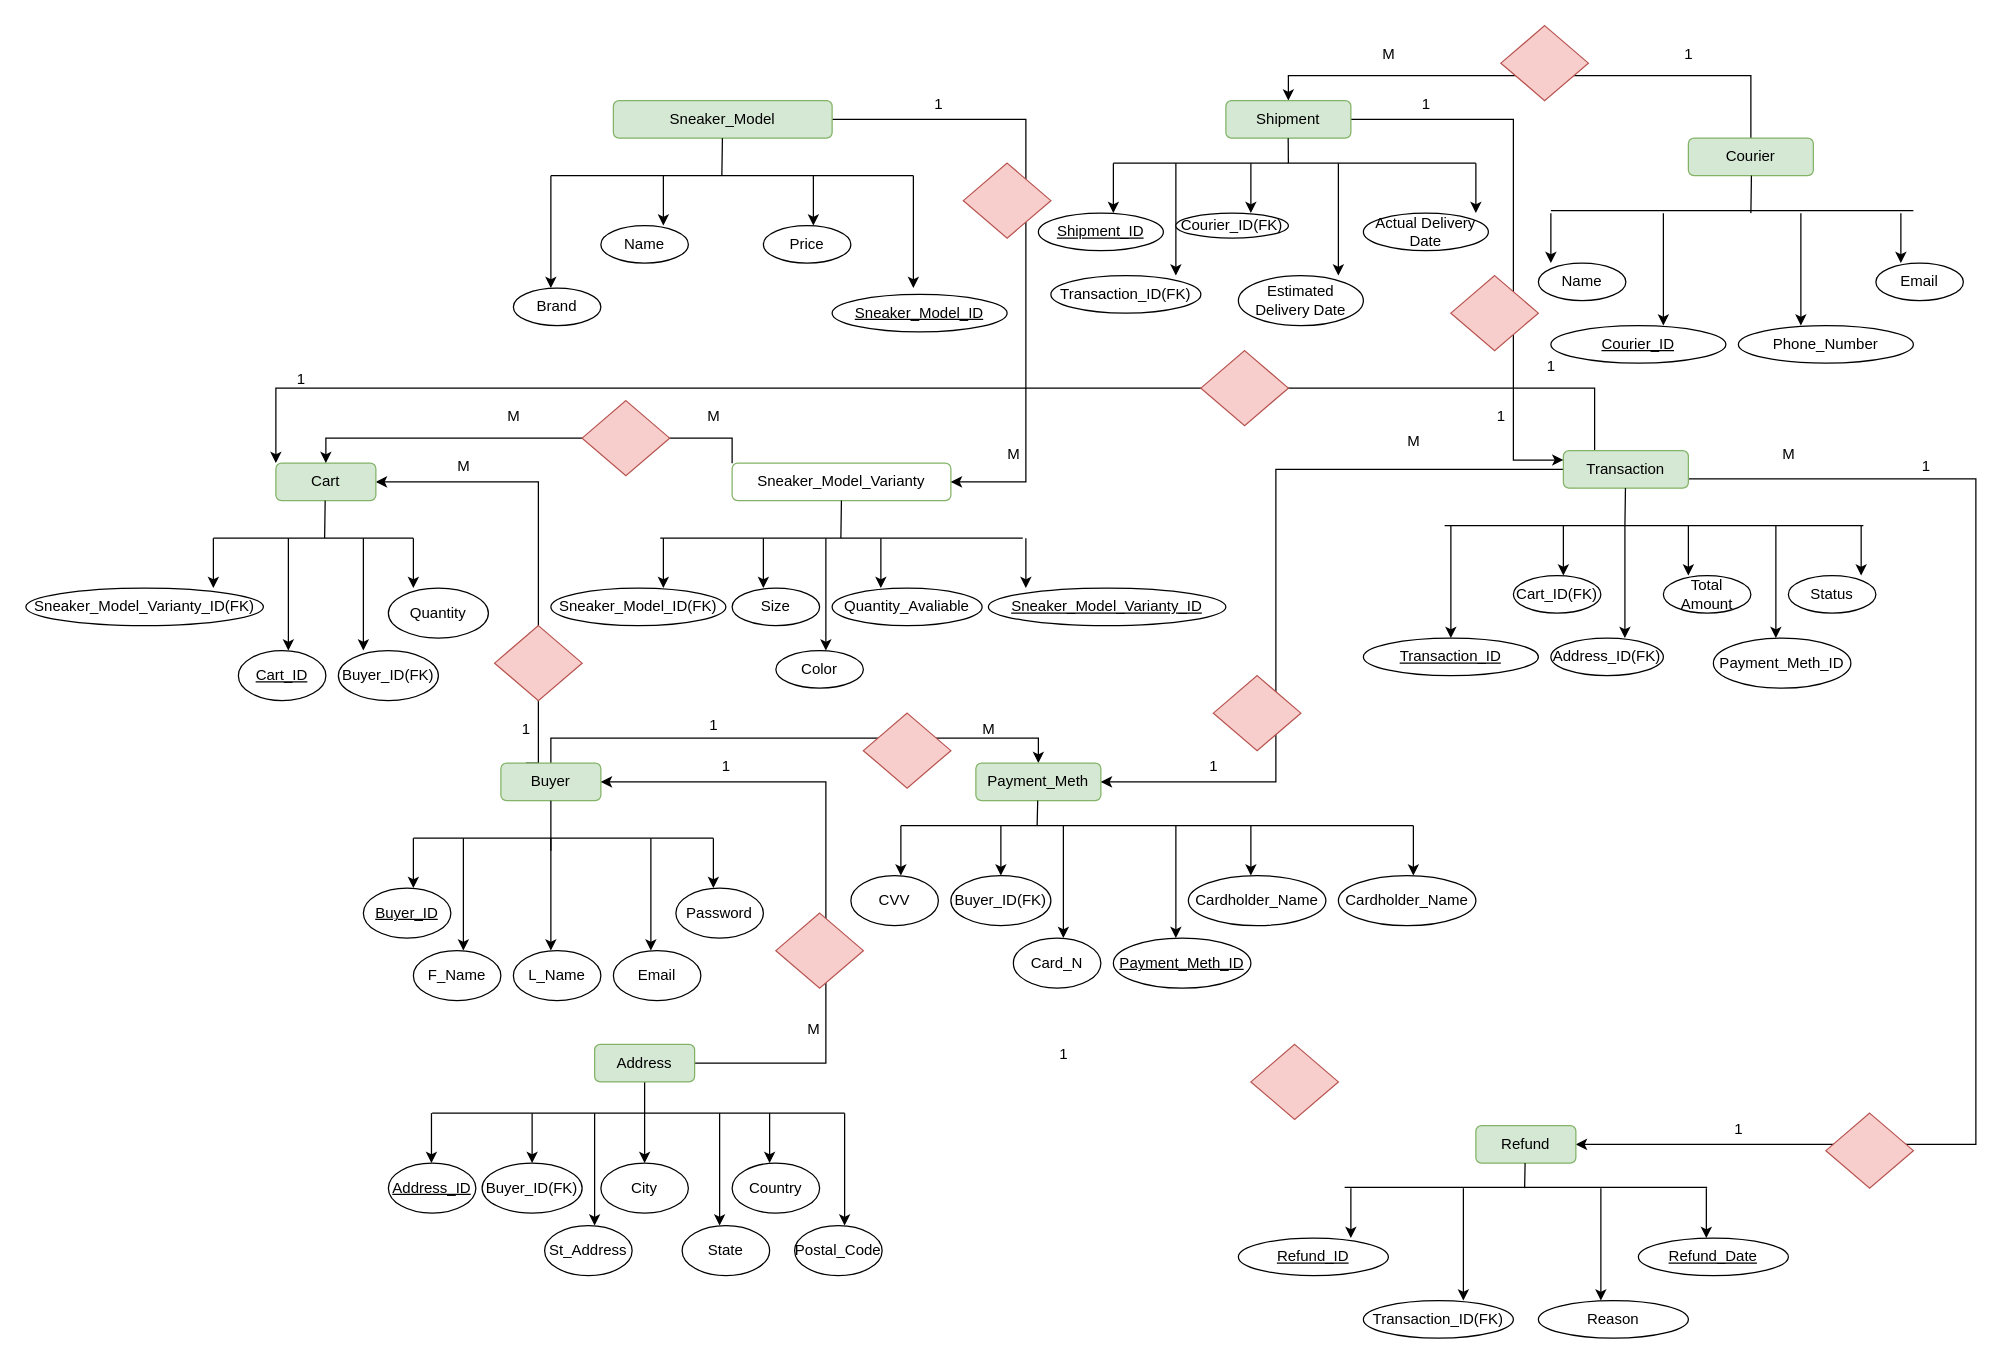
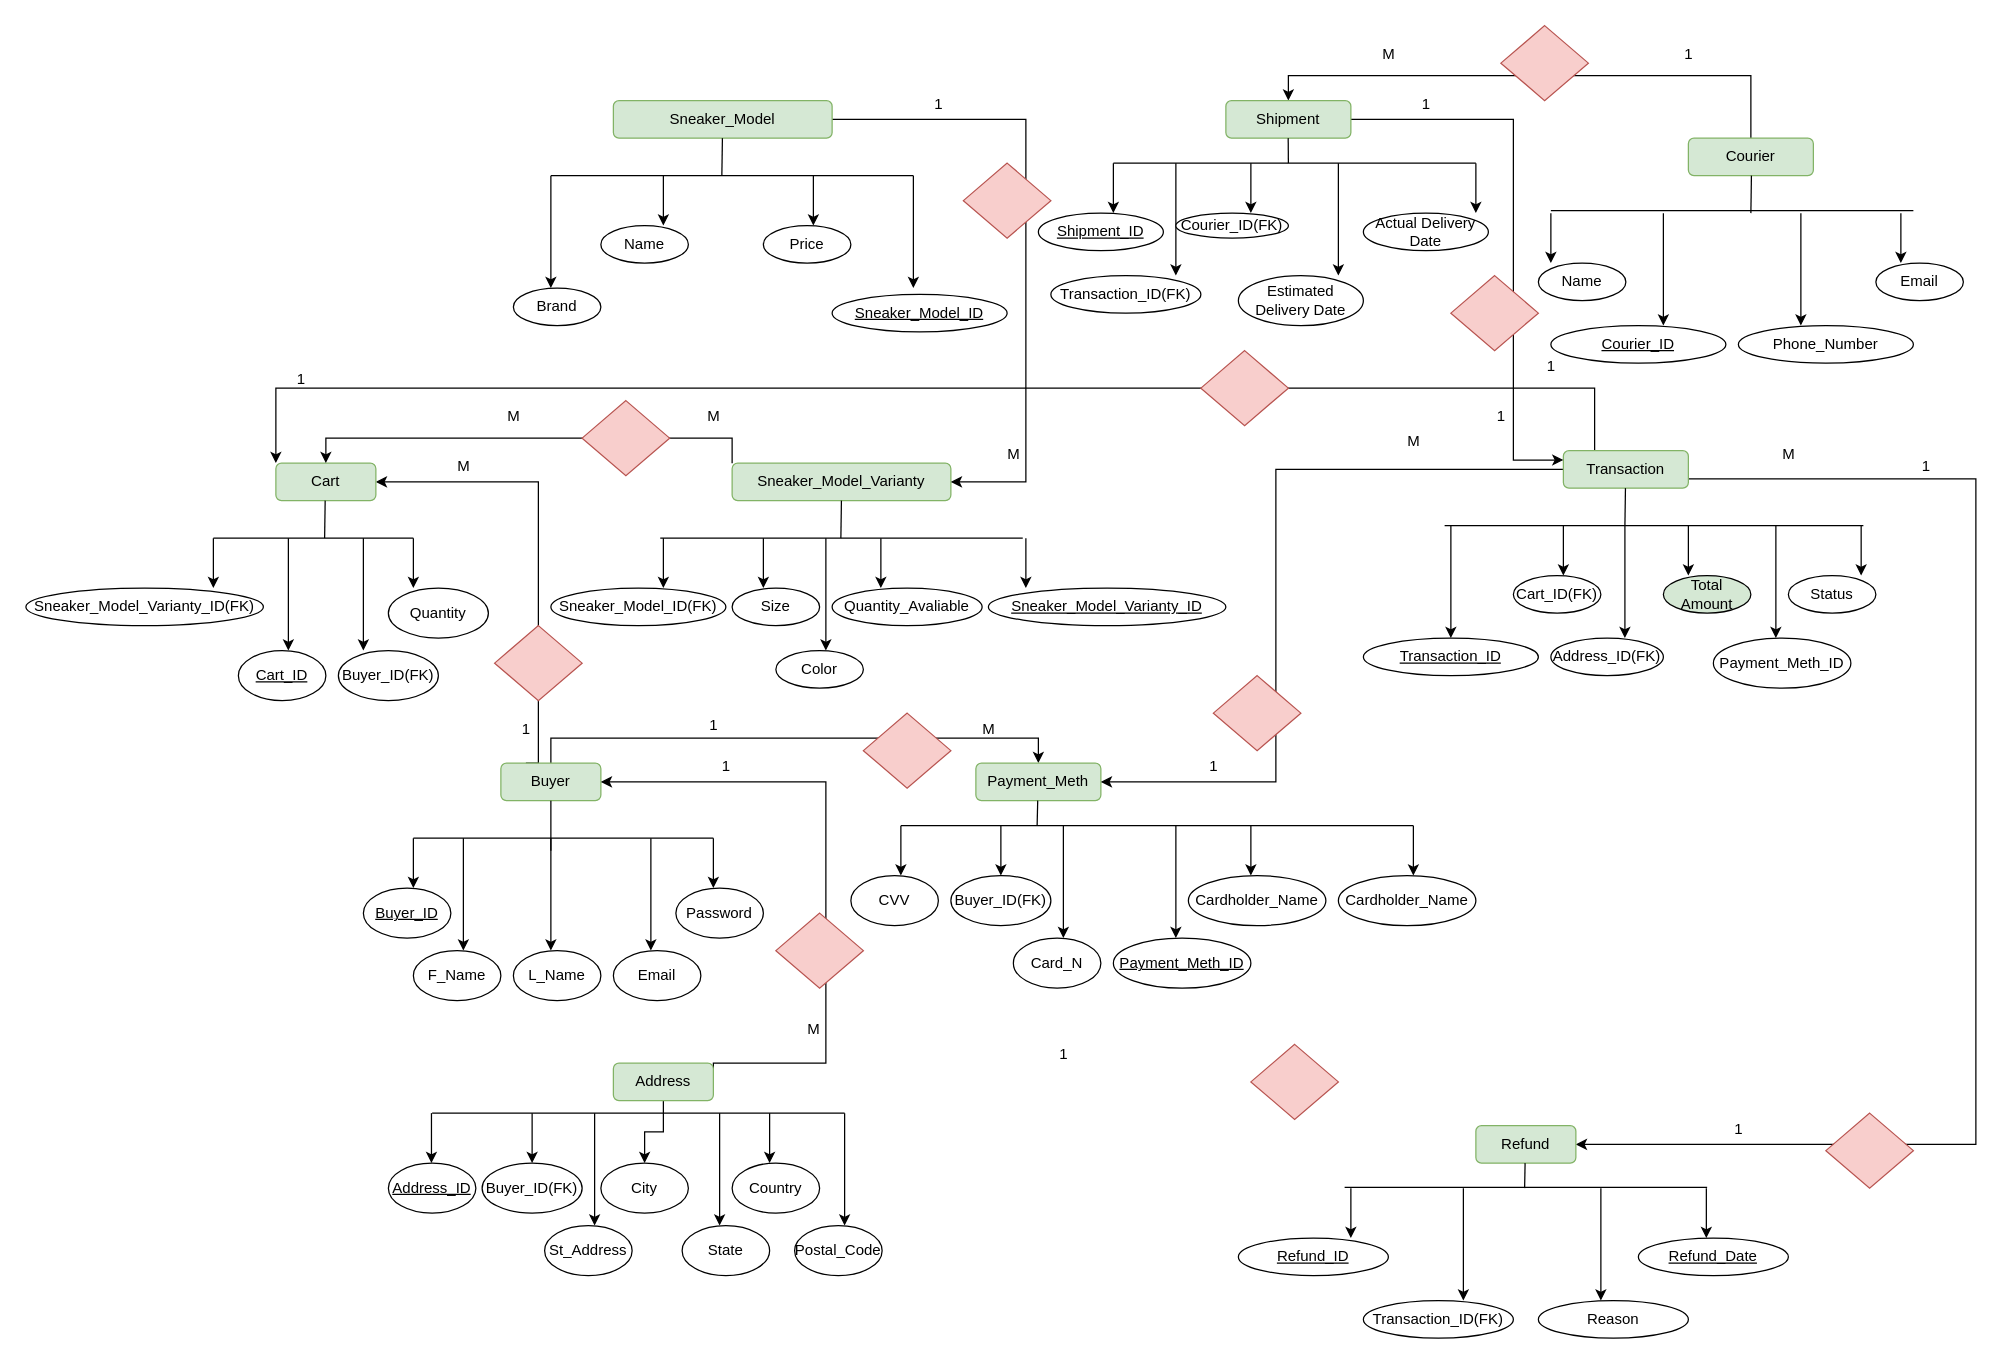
node "Sneaker_Model_Varianty": fillcolor #ffffff -> #d5e8d4
node "Total Amount": fillcolor #ffffff -> #d5e8d4
node "Address": moved (644, 1063) -> (663, 1082)
